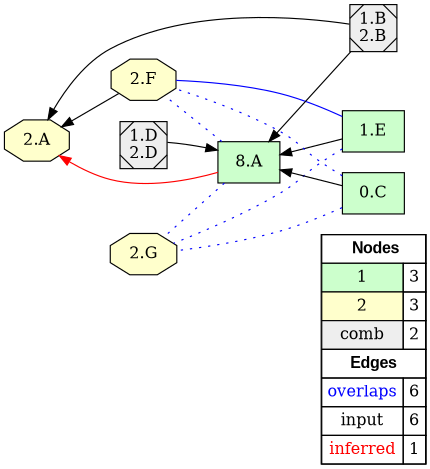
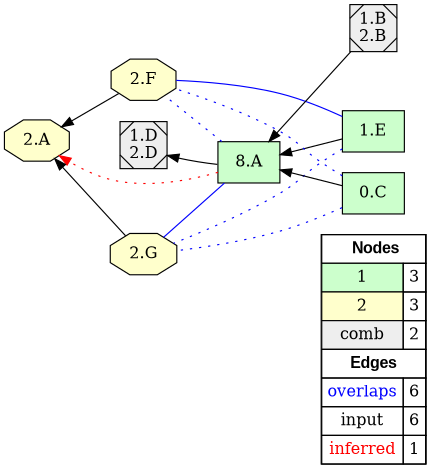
edge "1.B 2.B" -> "2.A": now "2.G" -> "2.A"
edge "1.D 2.D" -> "8.A": reversed
edge "8.A" -> "2.A": style solid -> dotted
edge "8.A" -- "2.G": style dotted -> solid
